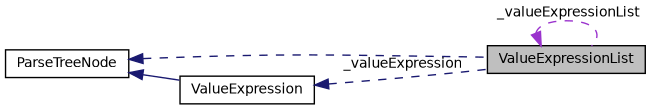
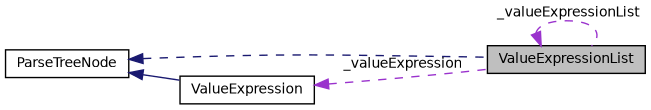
edge "ValueExpressionList" -> "ValueExpression": color midnightblue -> darkorchid3
